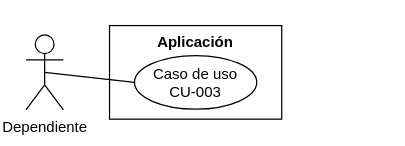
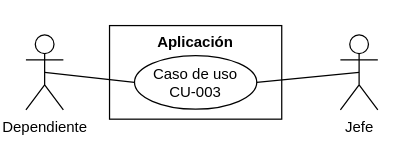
node "Jefe": added
edge "Jefe" -- "Caso de uso CU-003": added
